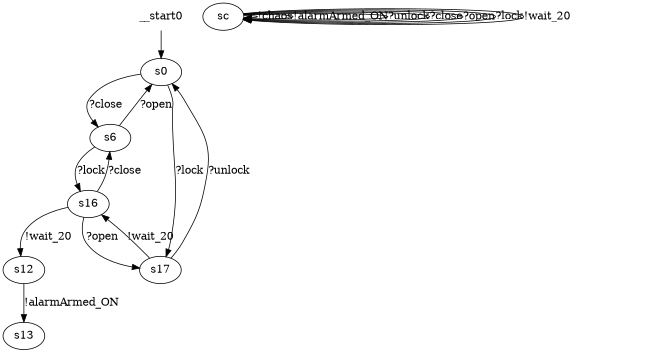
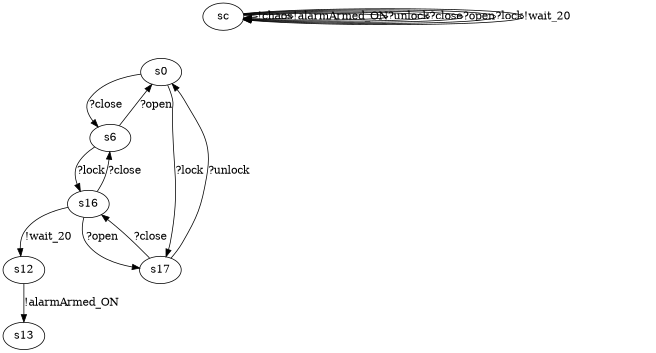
node "__start0": removed
edge "s17" -> "s16": label "!wait_20" -> "?close"
